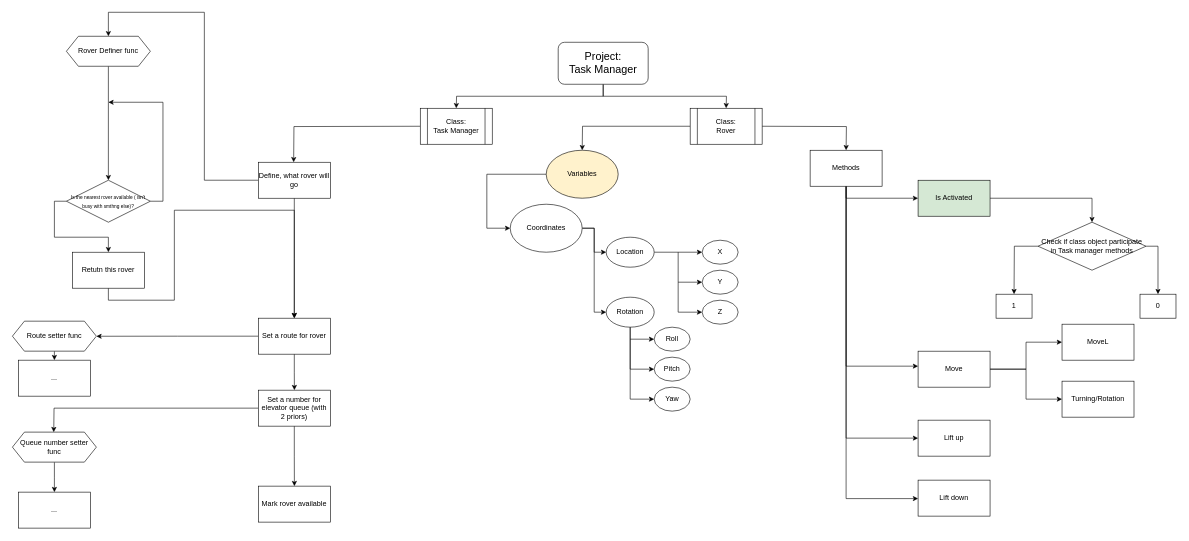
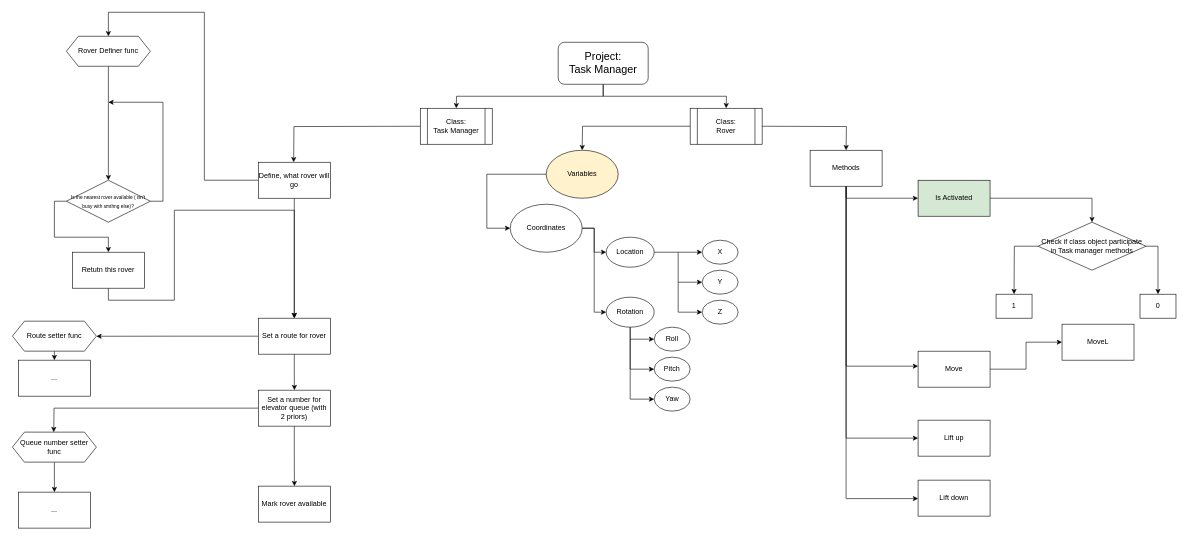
edge "Move" -> "Turning/Rotation": removed
node "Turning/Rotation": removed
